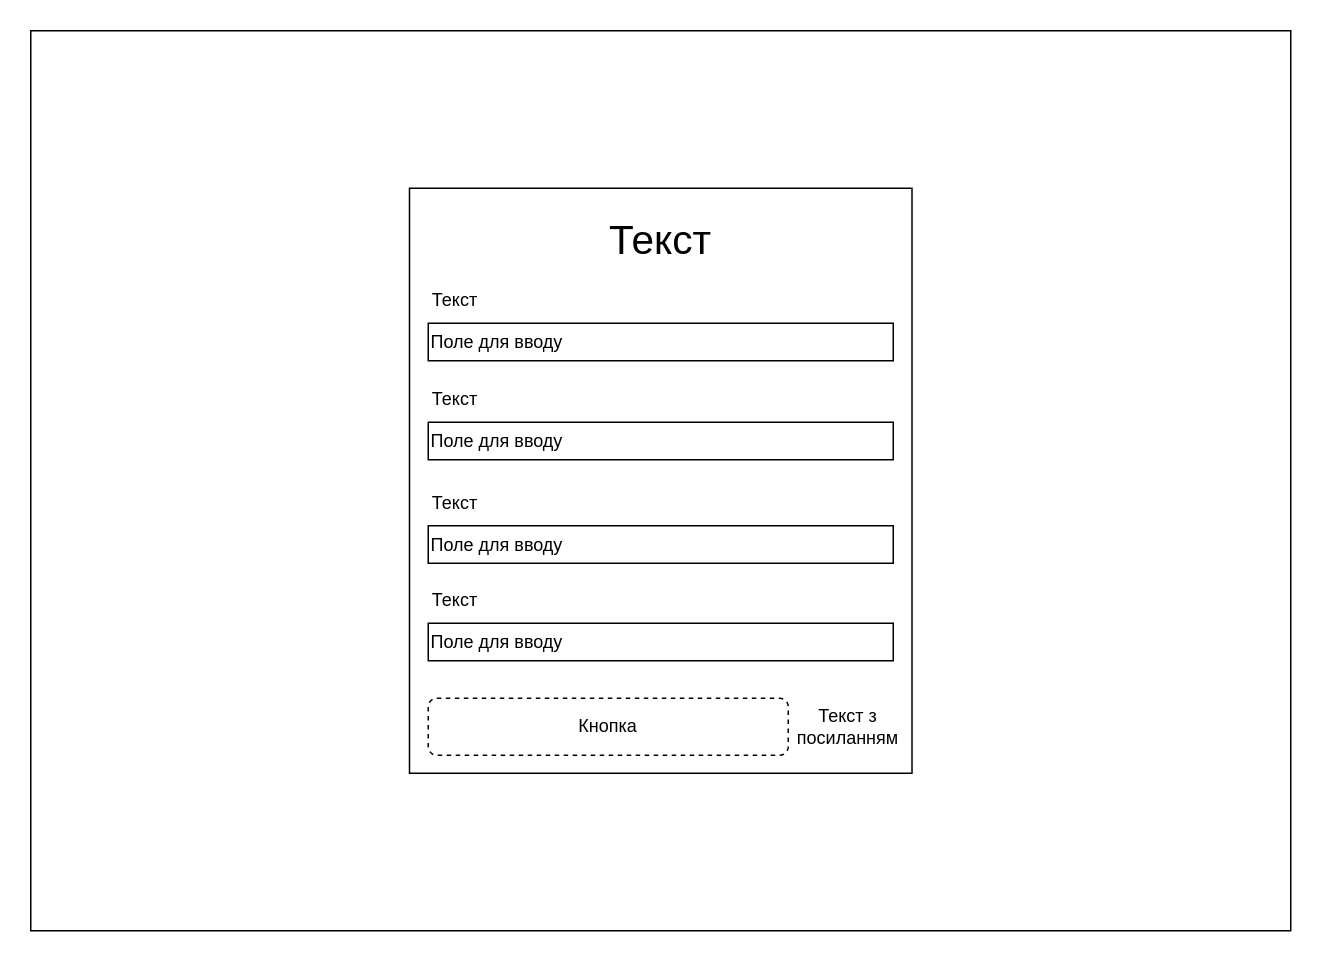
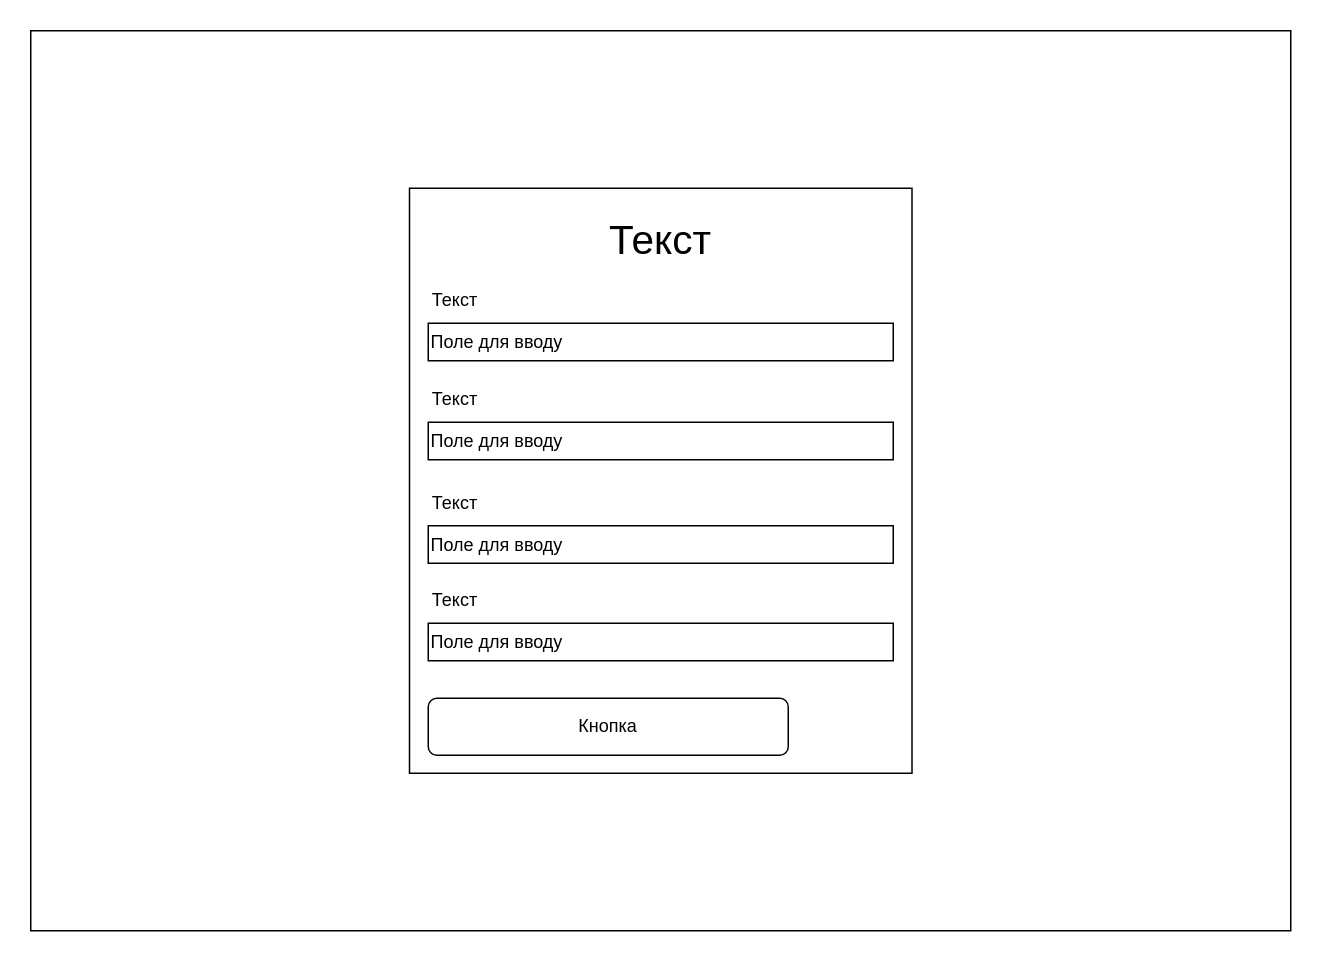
node "Кнопка": style dashed -> solid
node "Текст з посиланням": removed
